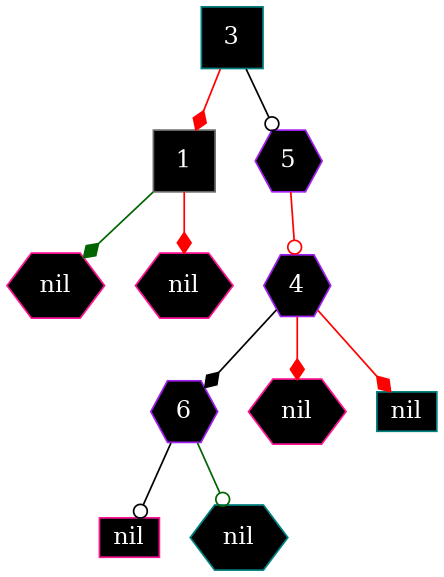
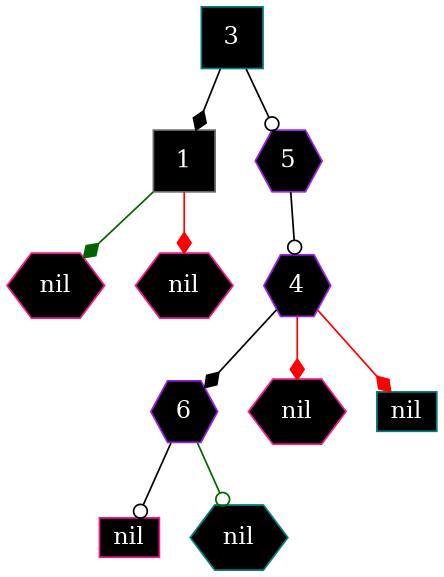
edge "3" -> "1": color red -> black
edge "5" -> "4": color red -> black
